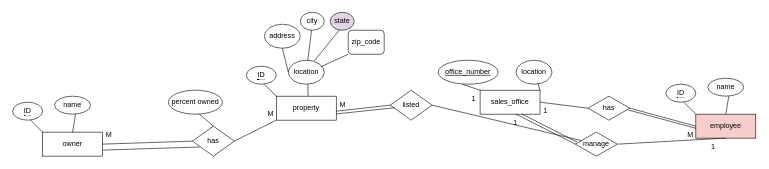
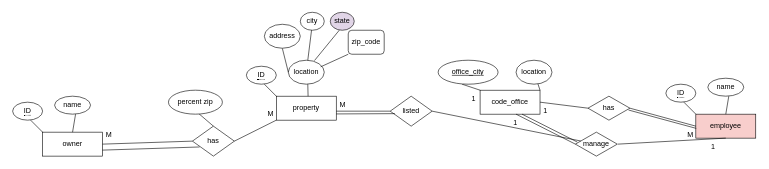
node "office_number": label "office_number" -> "office_city"
node "percent owned": label "percent owned" -> "percent zip"
node "sales_office": label "sales_office" -> "code_office"
node "listed": moved (411, 105) -> (411, 111)
